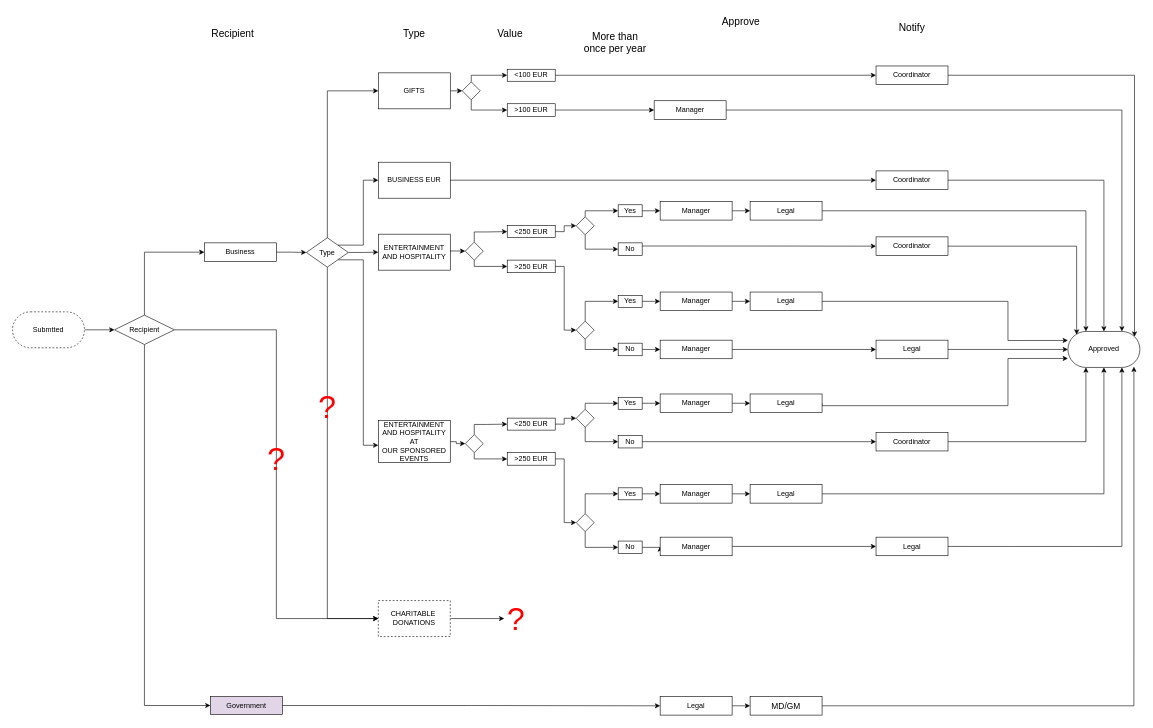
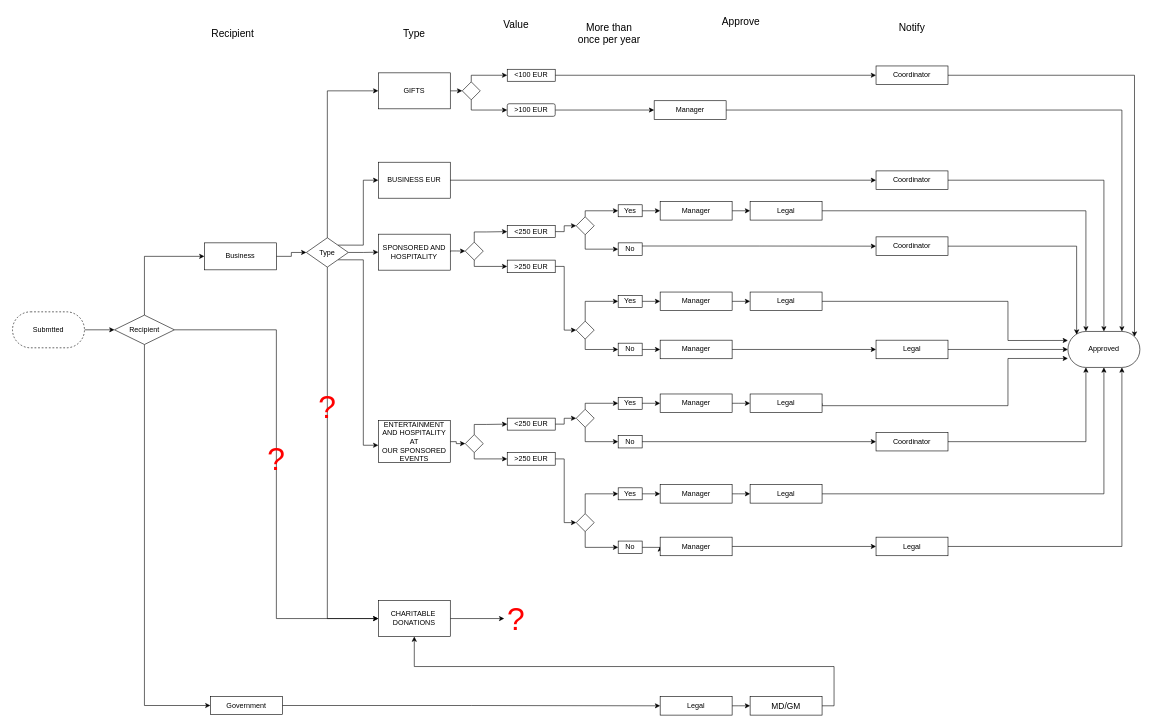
node "Value": moved (510, 30) -> (516, 21)
node "More than once per year": moved (615, 39) -> (609, 30)
node ">100 EUR": shape rectangle -> rounded rectangle
node "Business": size 72x19 -> 72x27
node "ENTERTAINMENT AND HOSPITALITY": label "ENTERTAINMENT AND HOSPITALITY" -> "SPONSORED AND HOSPITALITY"
node "CHARITABLE DONATIONS": style dashed -> solid
node "Government": fillcolor #e1d5e7 -> #ffffff
edge "MD/GM" -> "Approved": now "MD/GM" -> "CHARITABLE DONATIONS"
